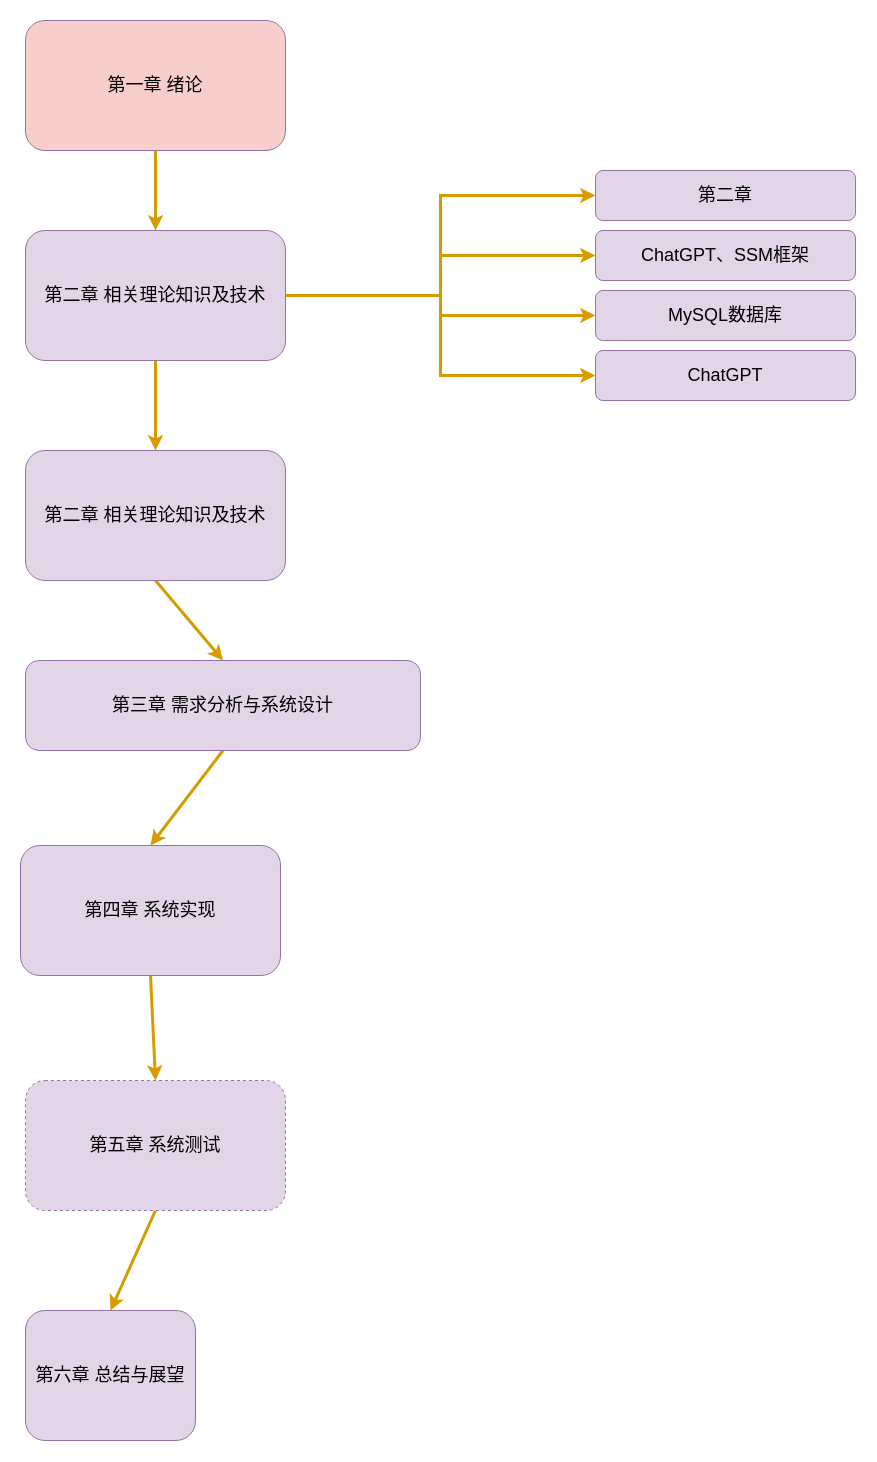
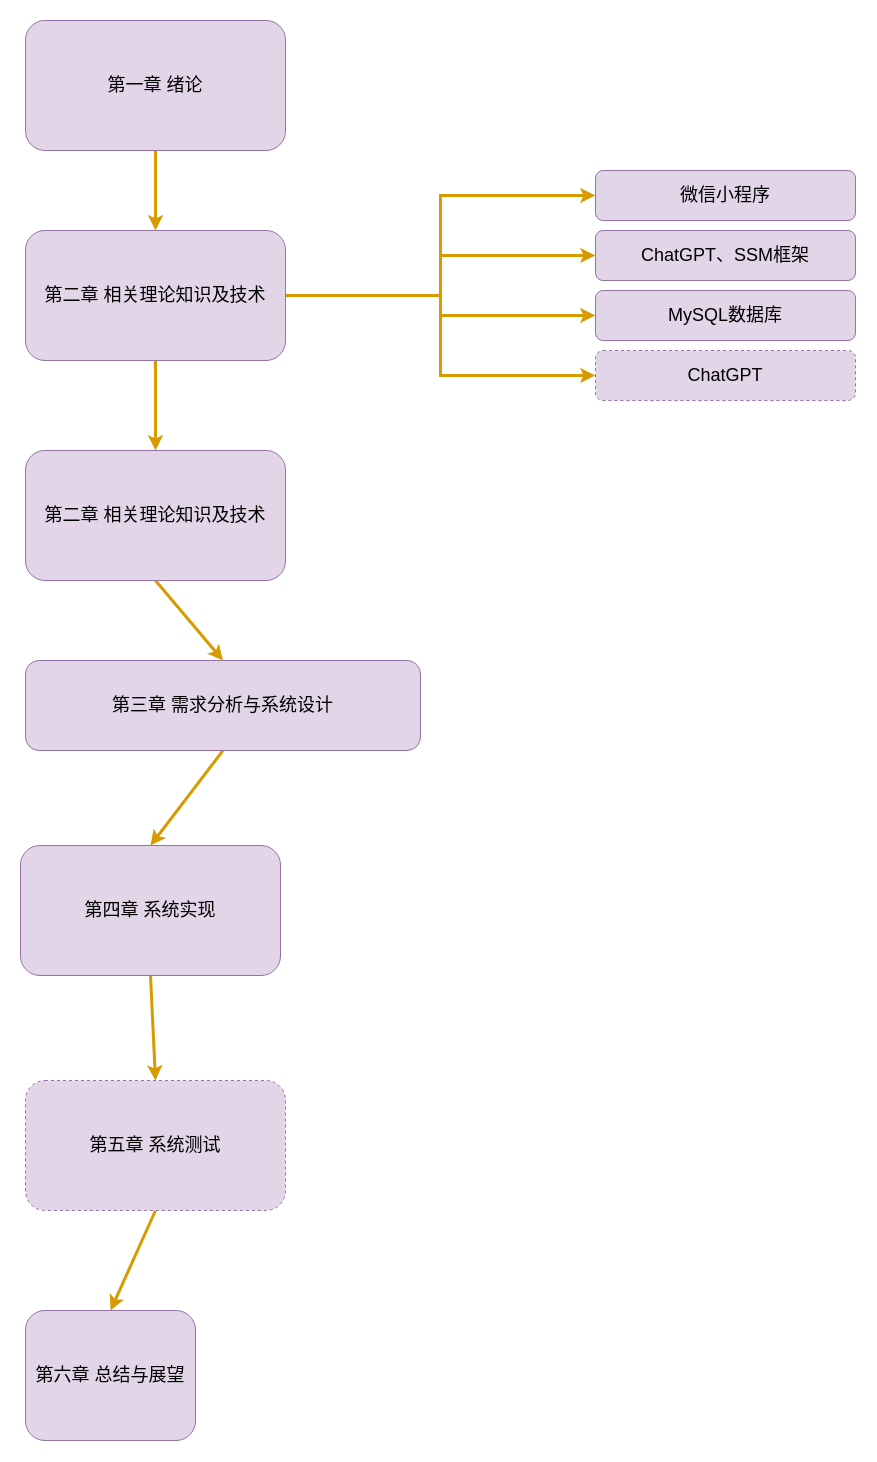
node "第一章 绪论": fillcolor #f8cecc -> #e1d5e7
node "第二章": label "第二章" -> "微信小程序"
node "ChatGPT": style solid -> dashed
